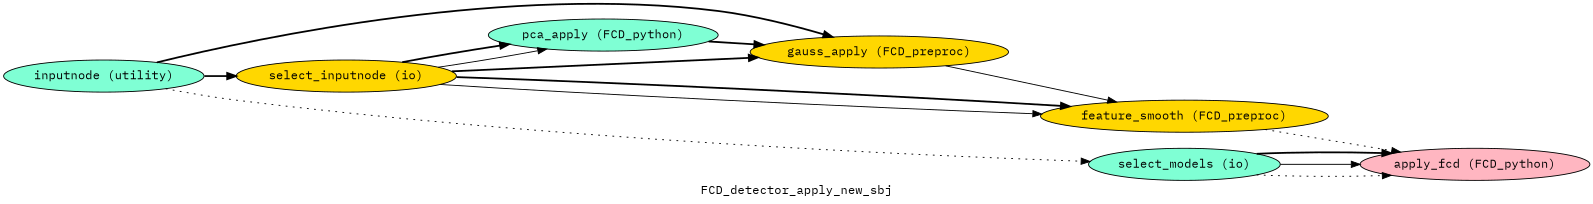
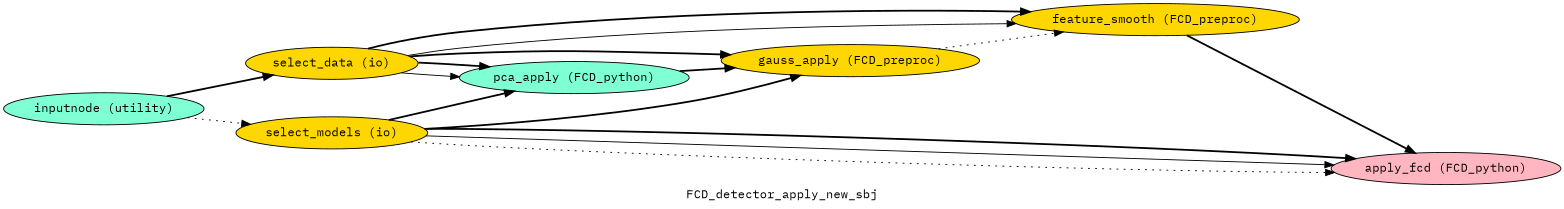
edge "inputnode (utility)" -> "gauss_apply (FCD_preproc)": now "select_models (io)" -> "gauss_apply (FCD_preproc)"
node "select_inputnode (io)": label "select_inputnode (io)" -> "select_data (io)"
edge "gauss_apply (FCD_preproc)" -> "feature_smooth (FCD_preproc)": style solid -> dotted
edge "select_models (io)" -> "pca_apply (FCD_python)": added
edge "feature_smooth (FCD_preproc)" -> "apply_fcd (FCD_python)": style dotted -> bold
node "select_models (io)": fillcolor aquamarine -> gold
